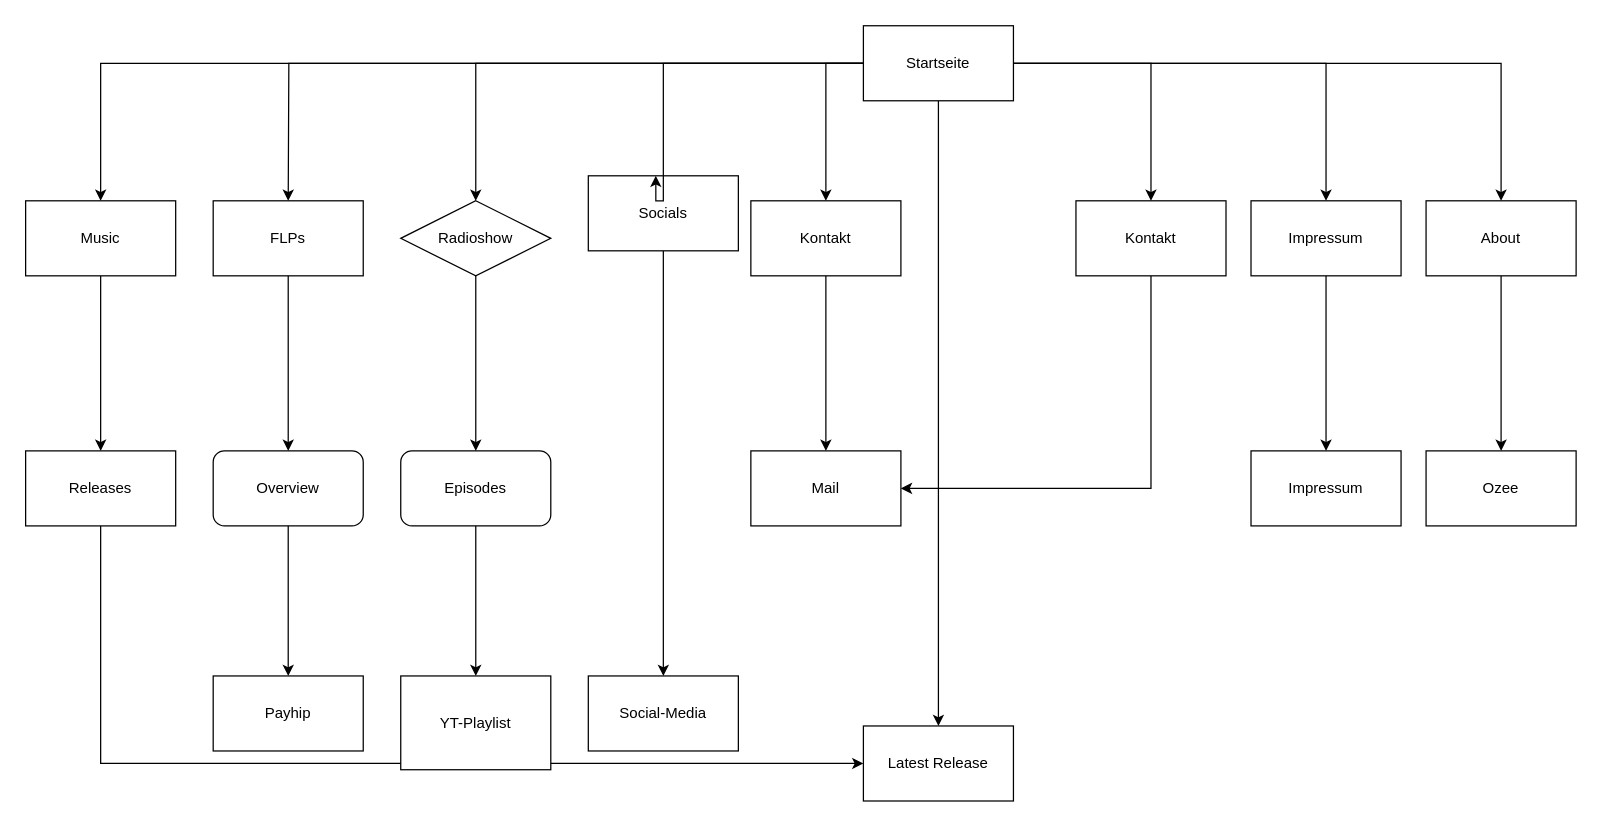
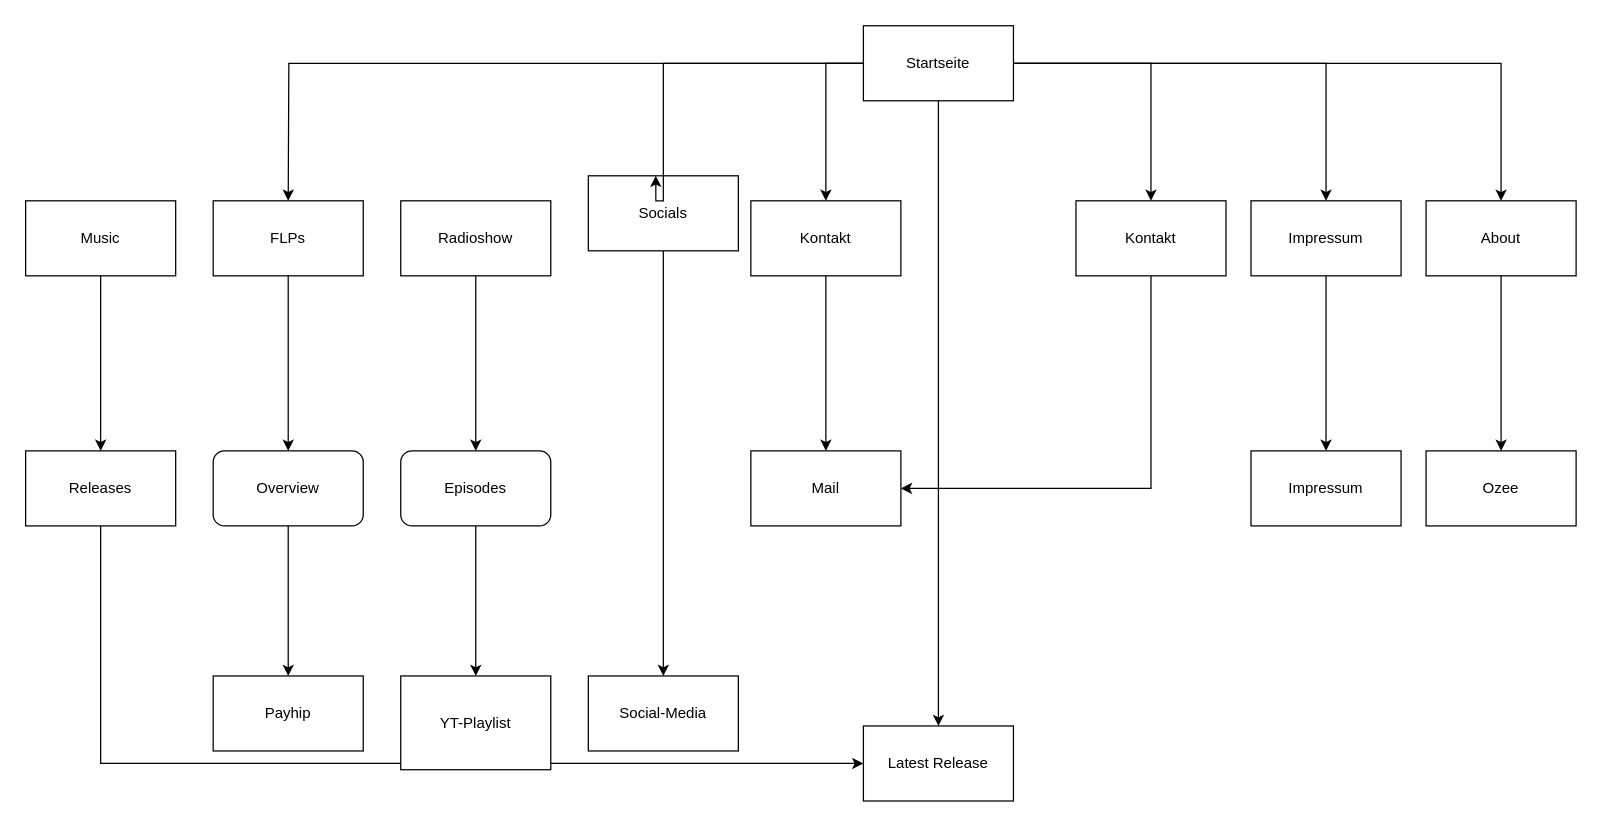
edge "Startseite" -> "Music": removed
edge "Startseite" -> "Radioshow": removed
node "Radioshow": shape diamond -> rectangle
